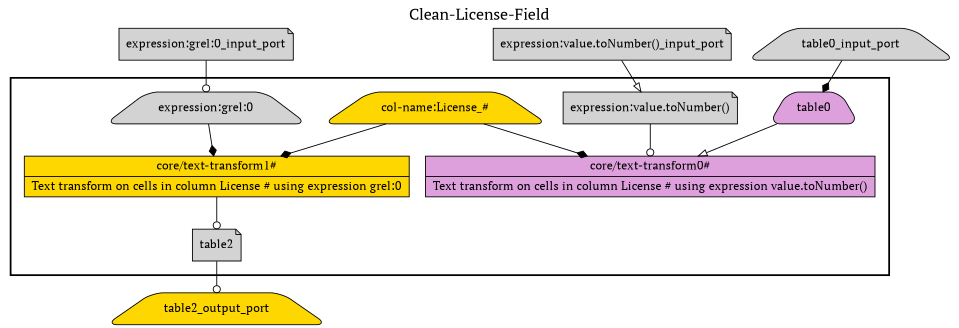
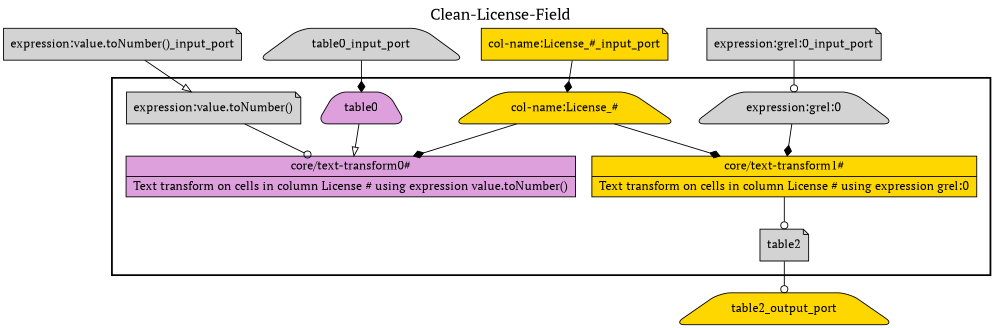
node "col-name:License_#_input_port": added
